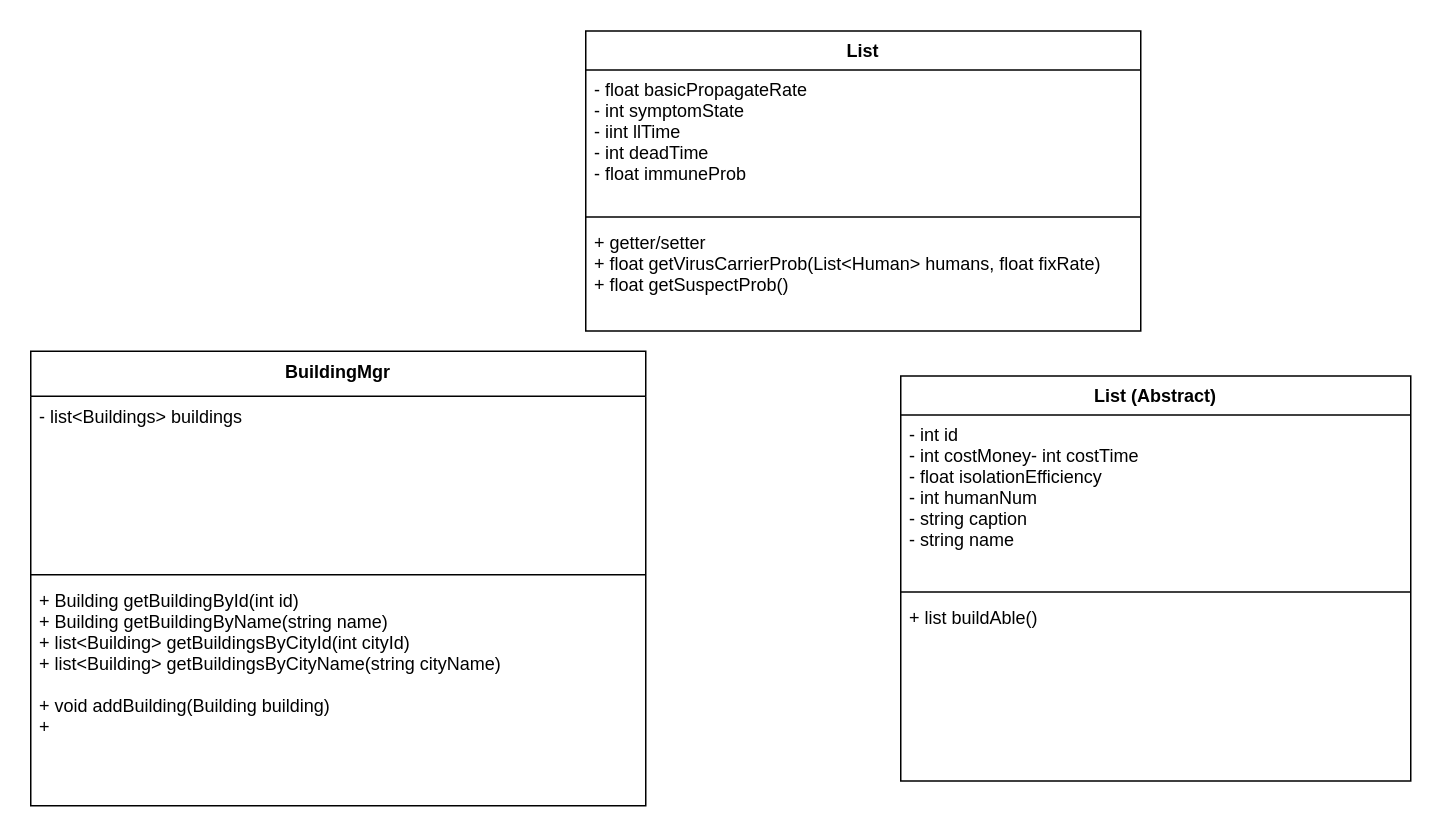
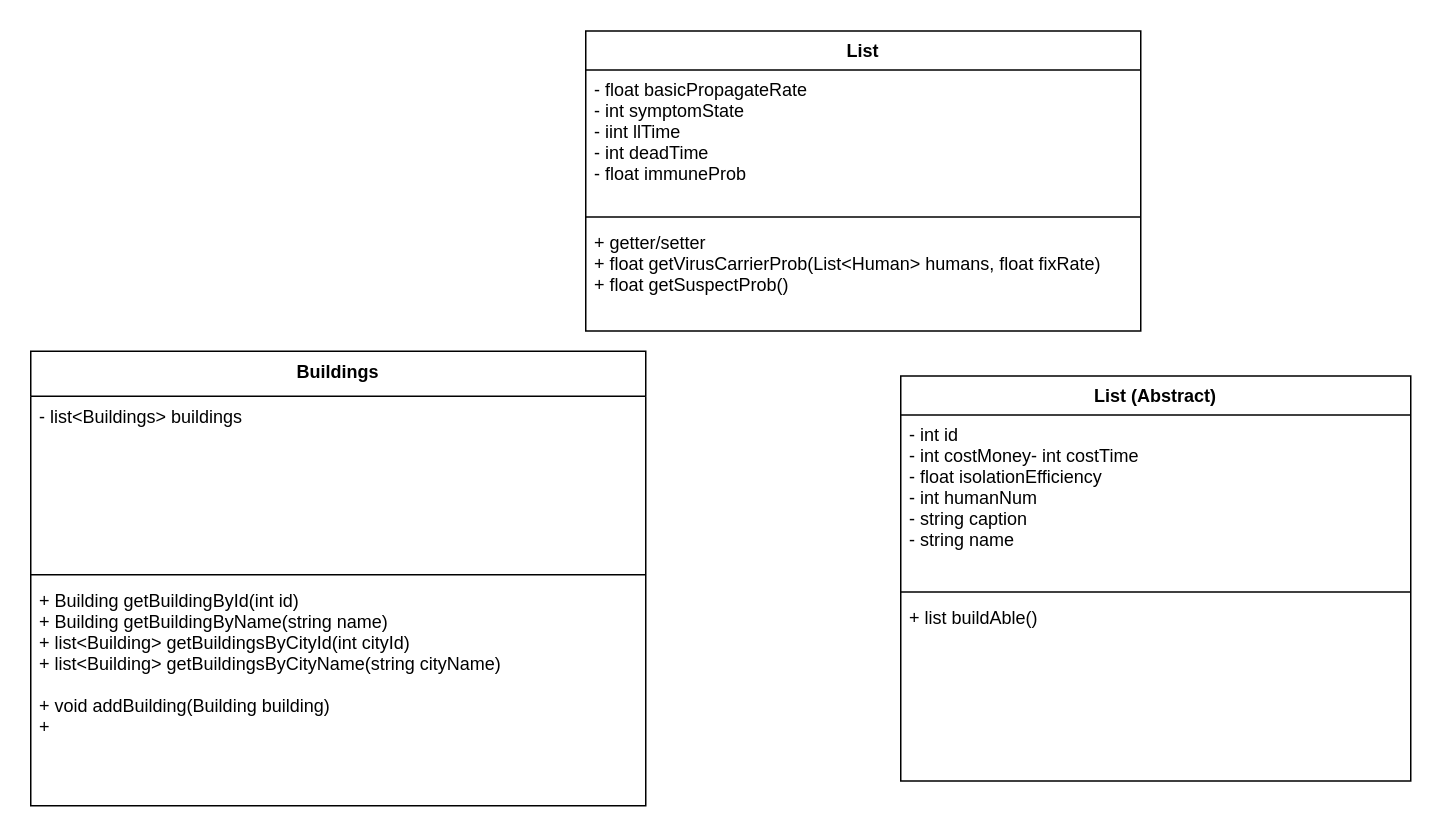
node "BuildingMgr": label "BuildingMgr" -> "Buildings"
